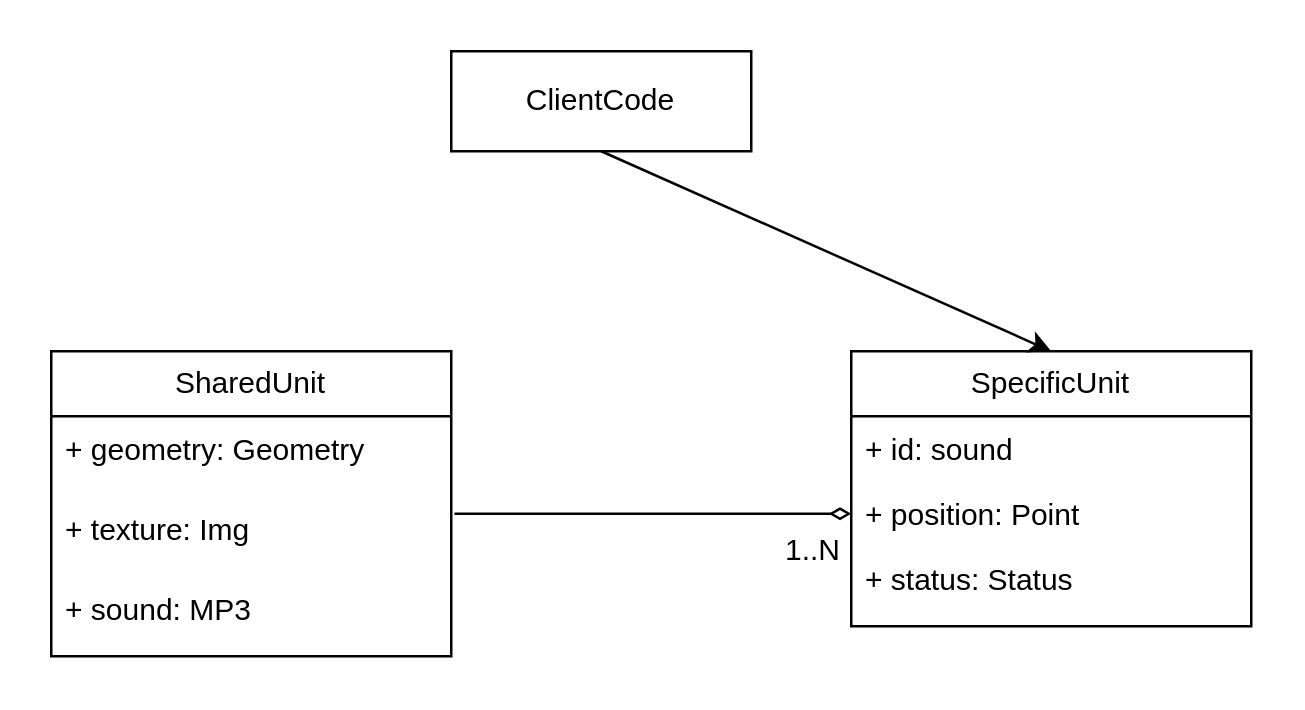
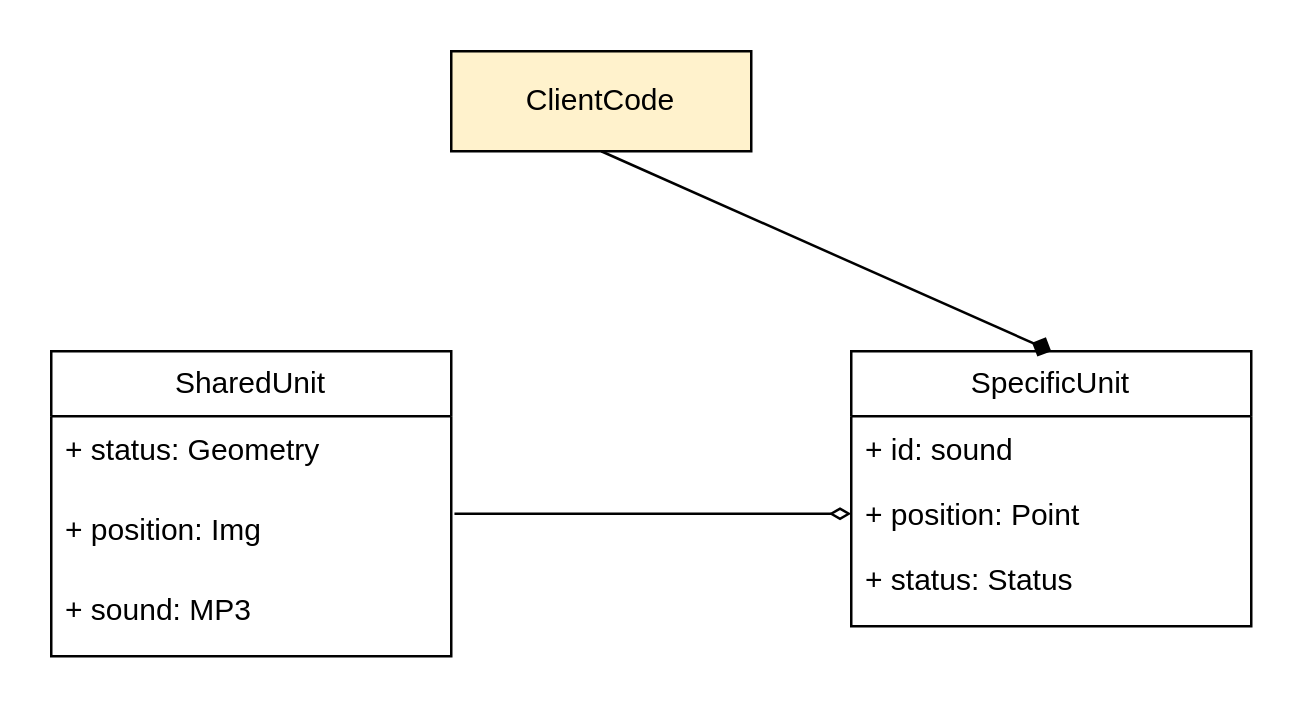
node "ClientCode": fillcolor #ffffff -> #fff2cc
edge "ClientCode" -> "SpecificUnit": arrowhead classic -> diamond
node "+ geometry: Geometry": label "+ geometry: Geometry" -> "+ status: Geometry"
node "+ texture: Img": label "+ texture: Img" -> "+ position: Img"
node "1..N": removed
